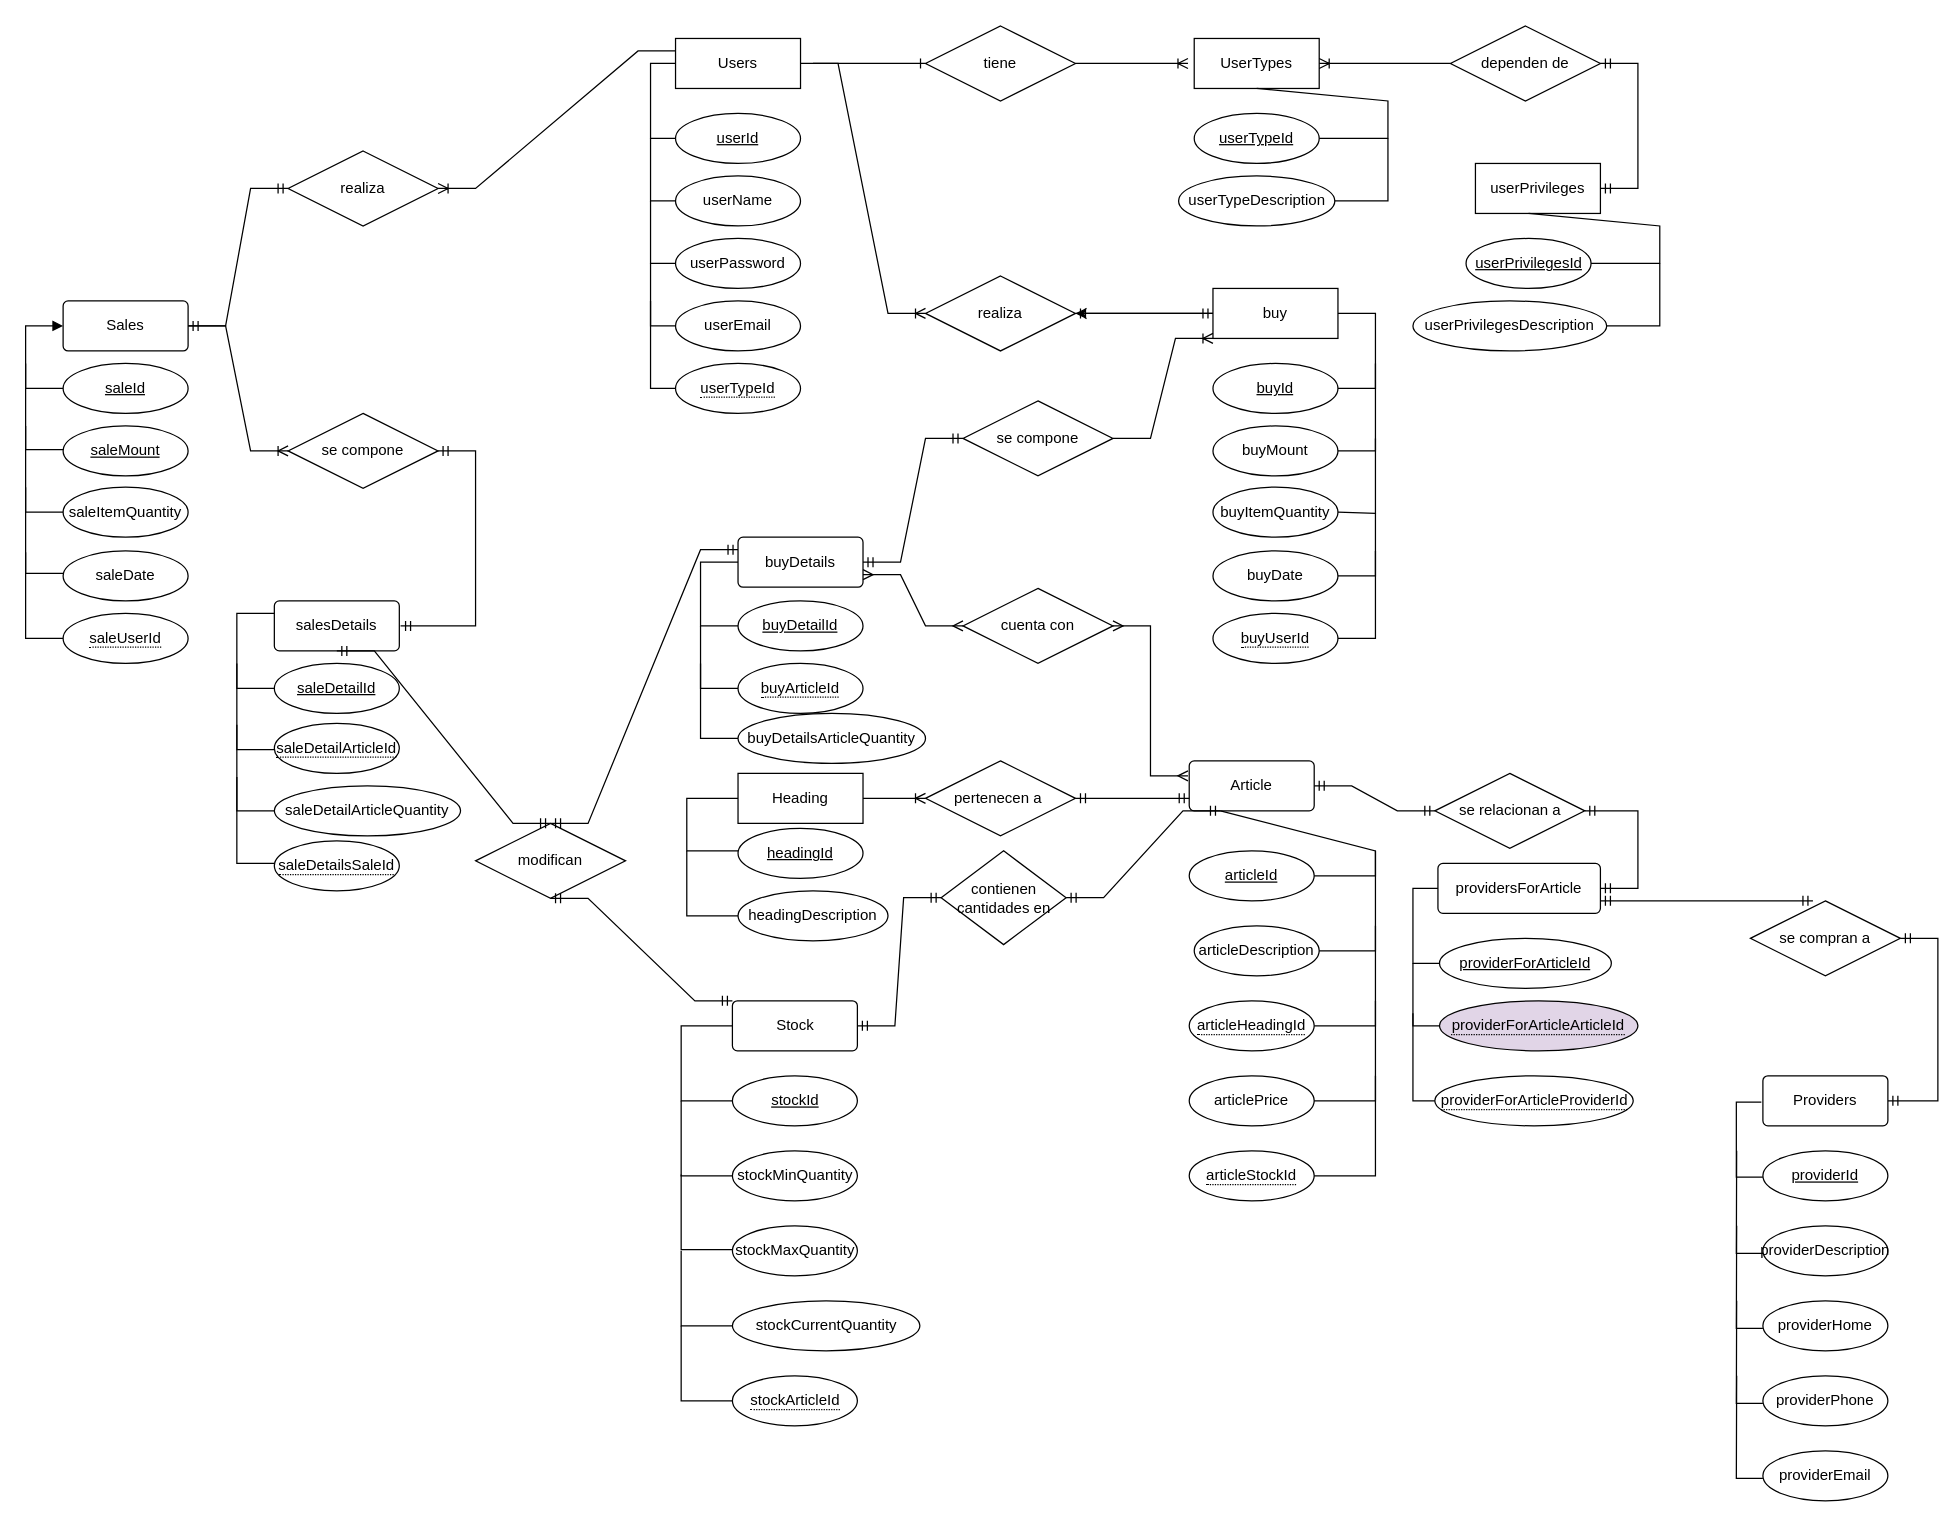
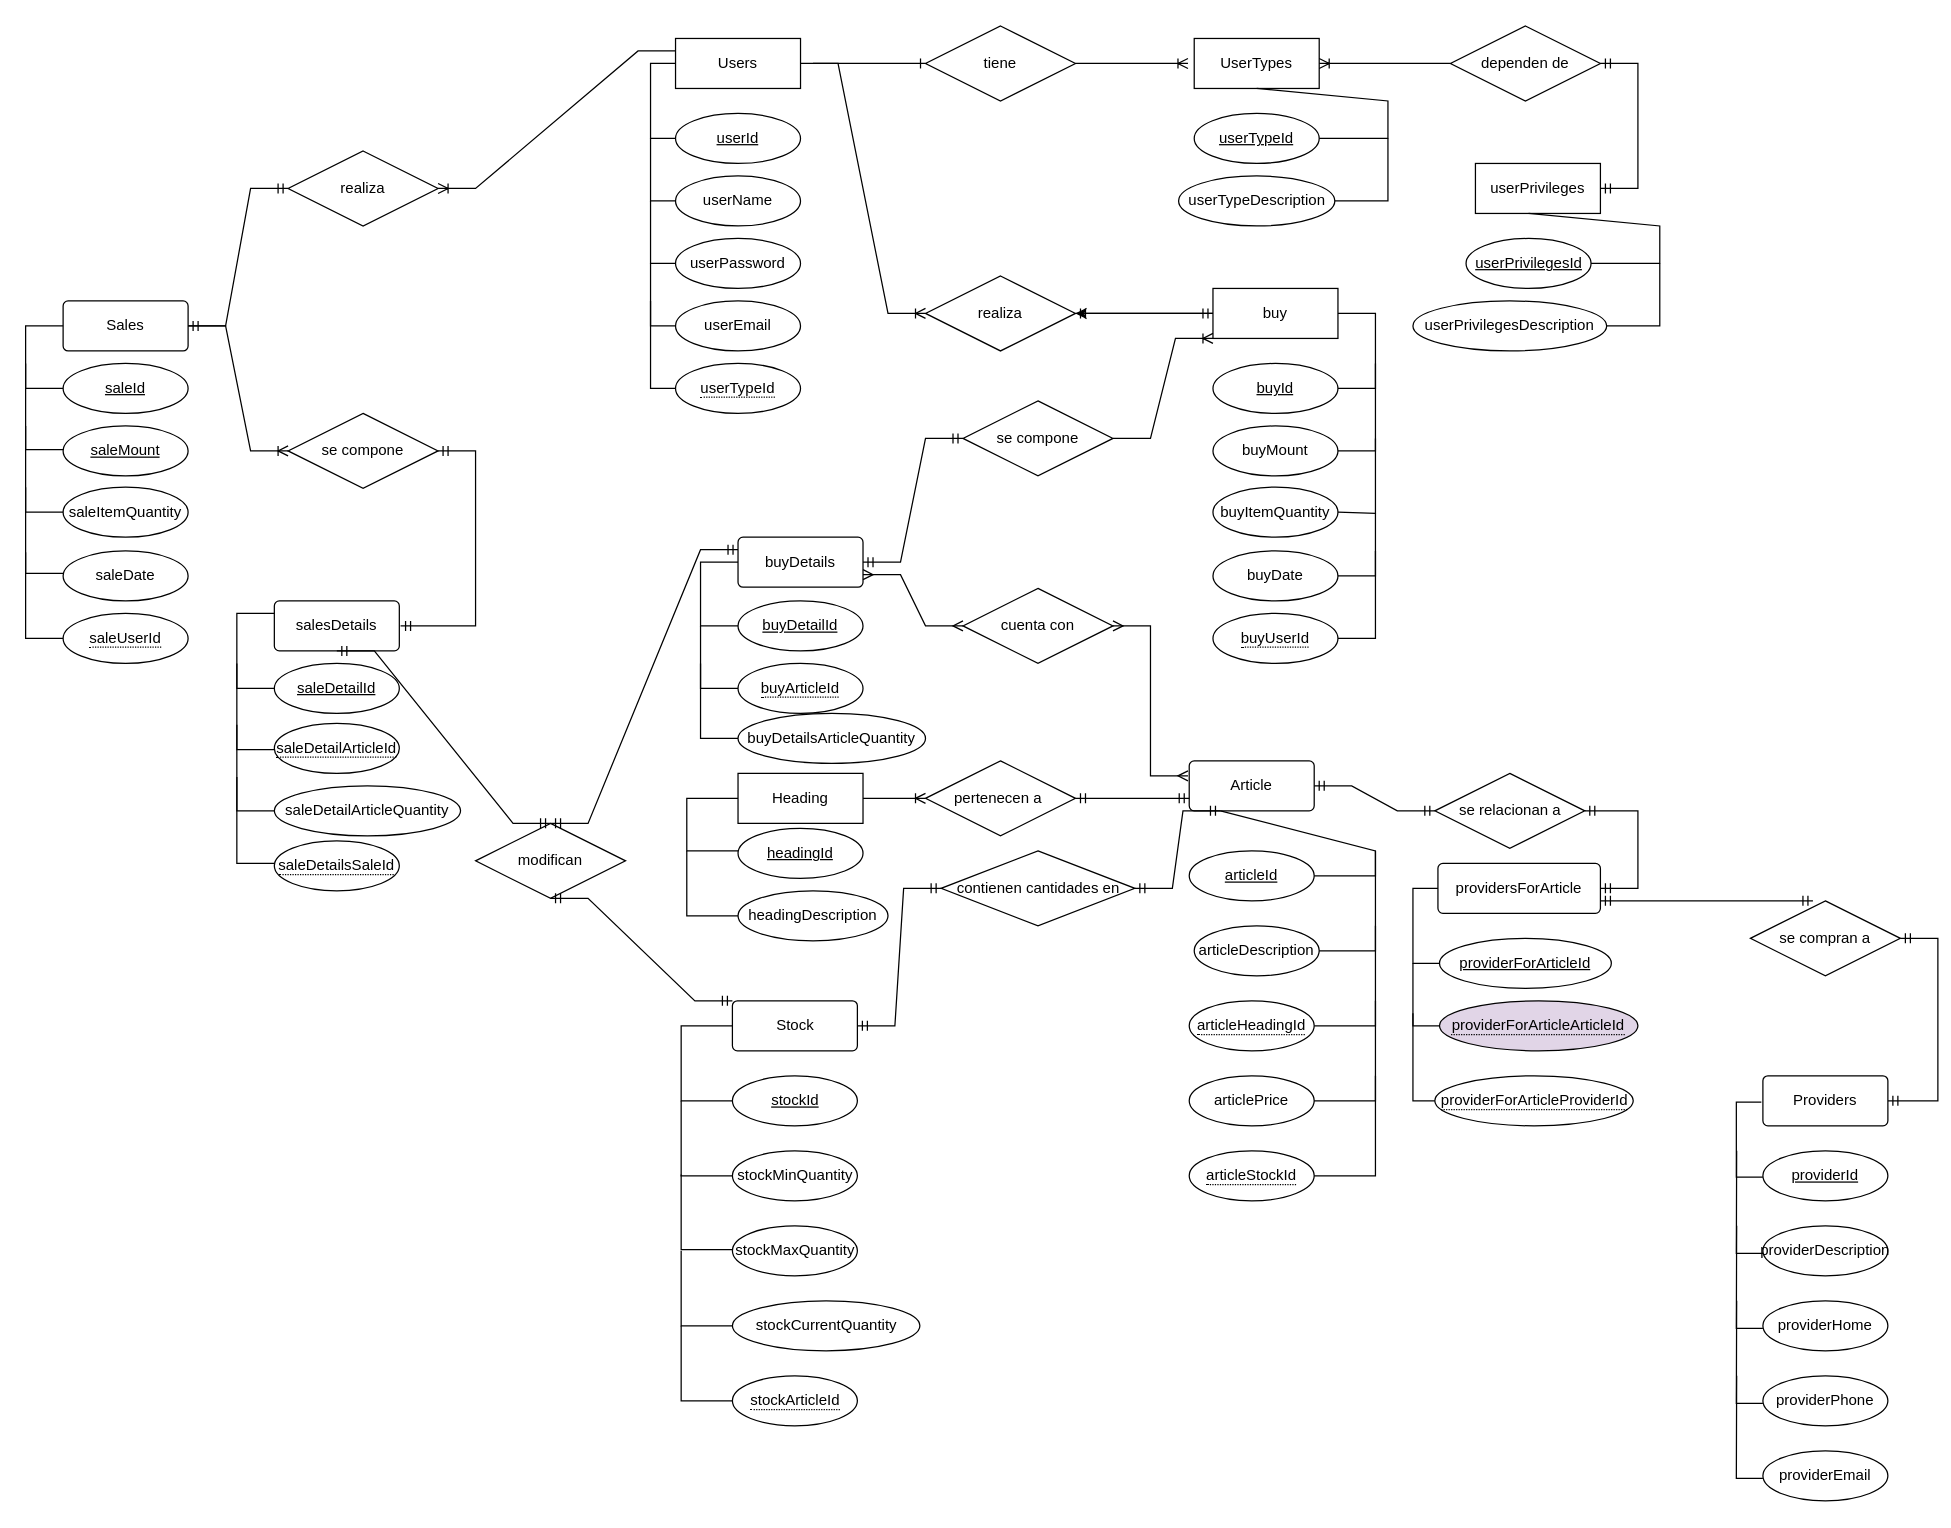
edge "saleId" -> "Sales": arrowhead block -> none
node "contienen cantidades en": size 125x94 -> 194x75
